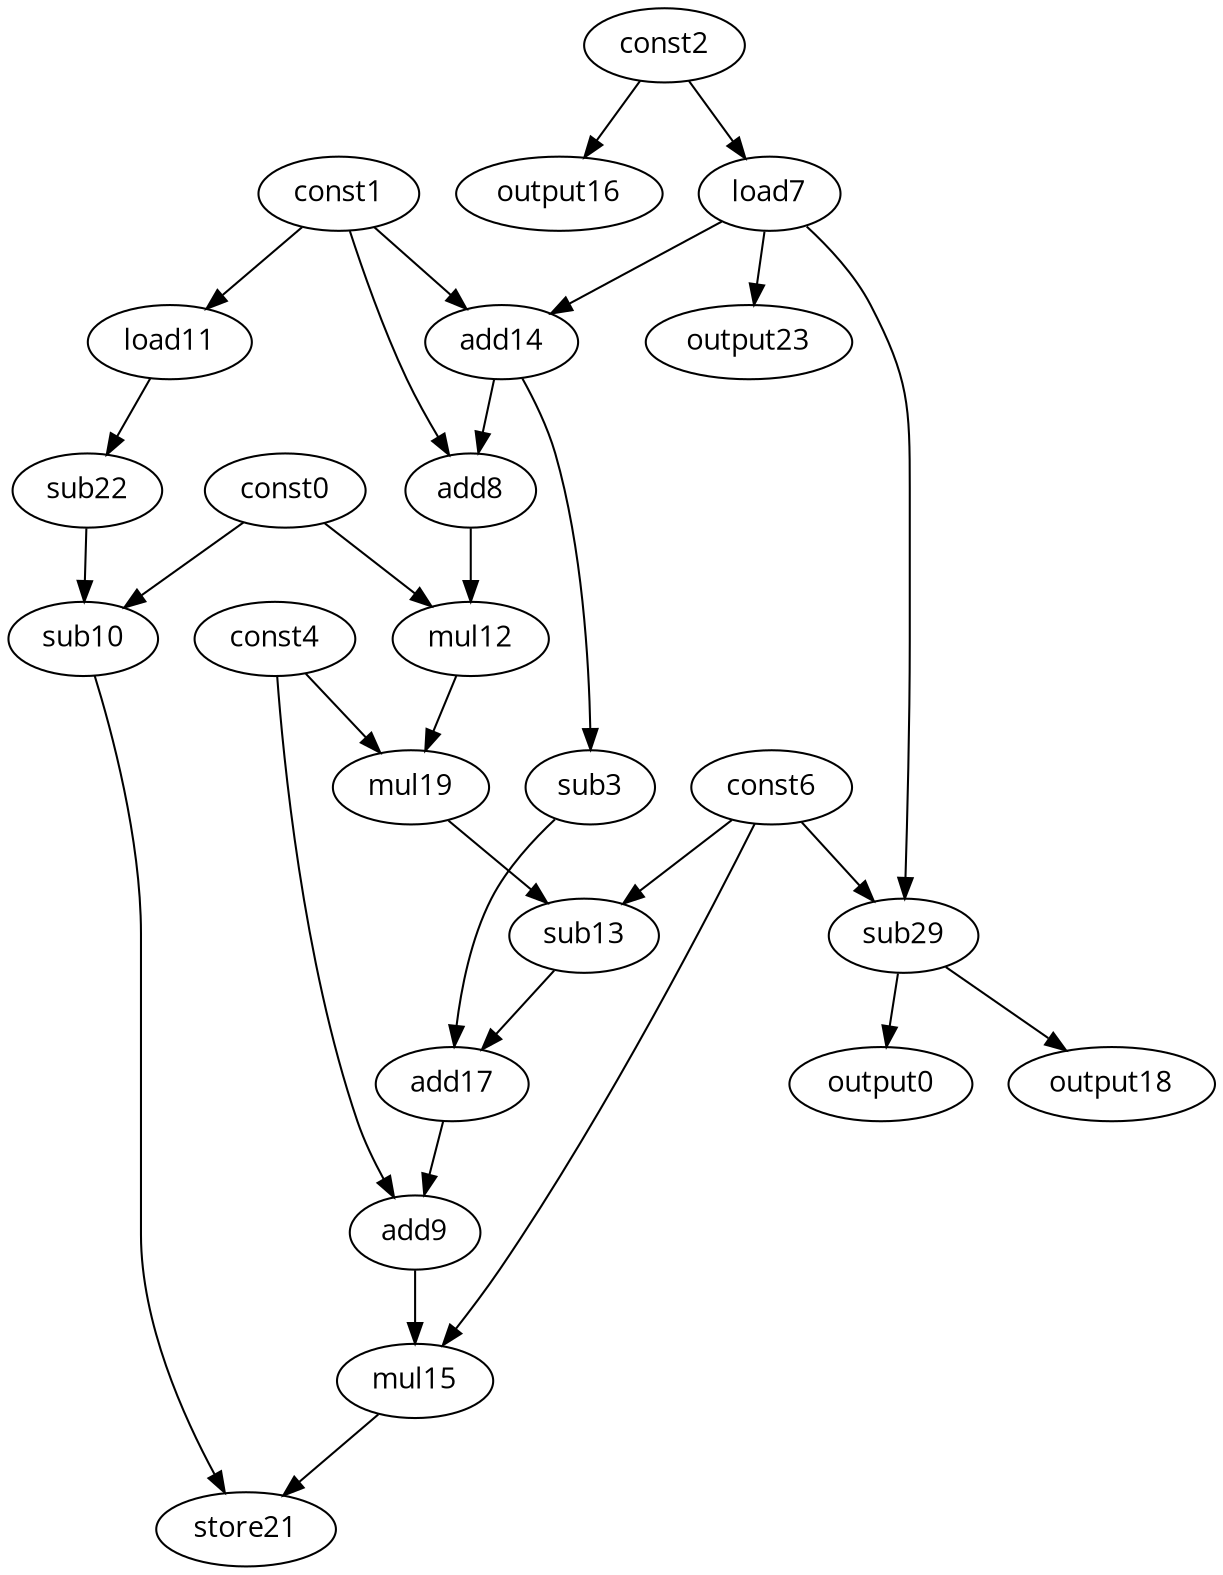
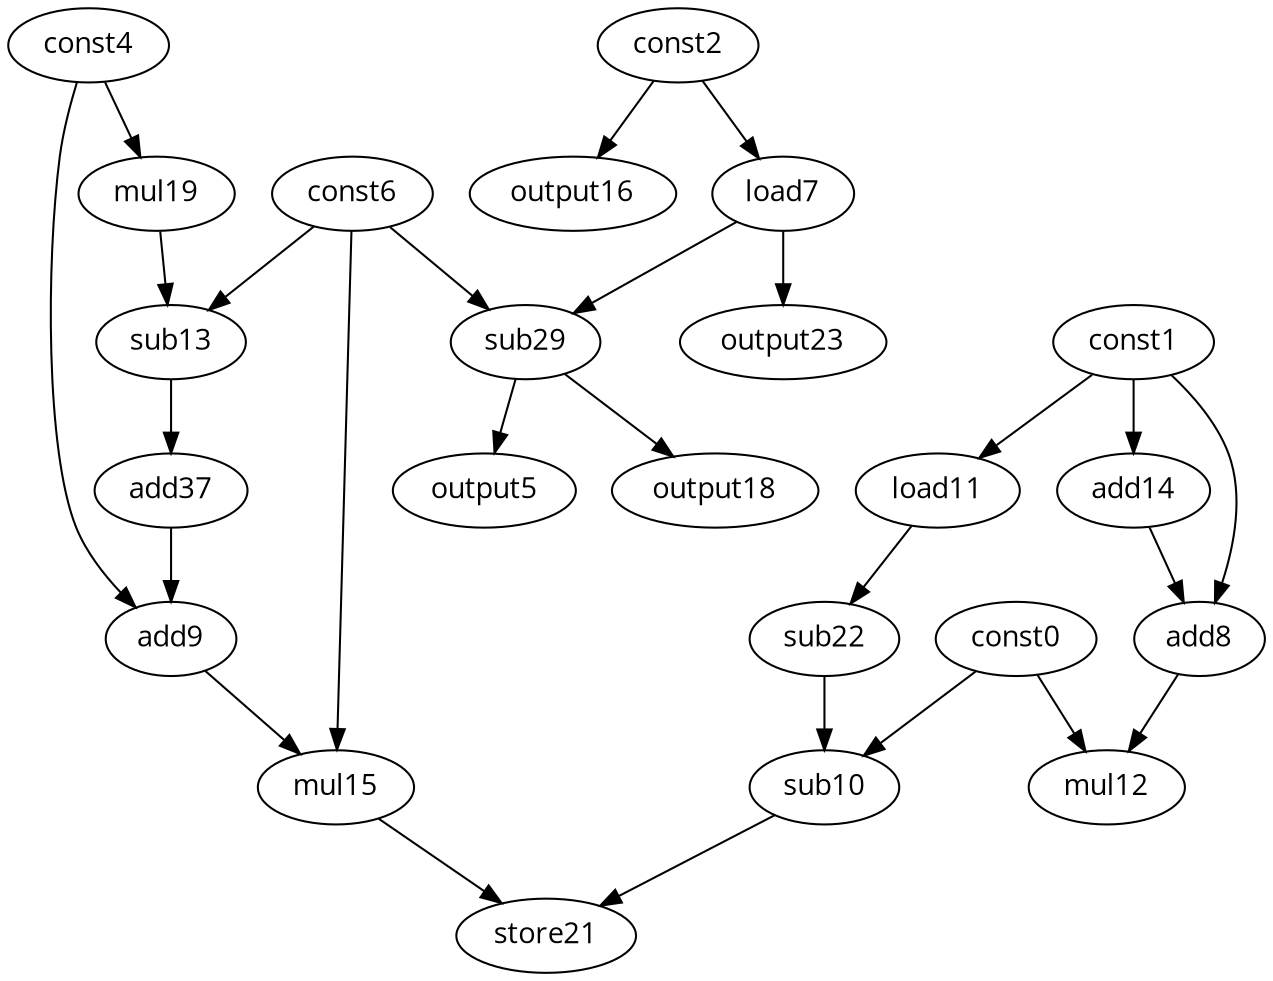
edge "load7" -> "add14": removed
edge "mul12" -> "mul19": removed
node "sub3": removed
node "add17": label "add17" -> "add37"
node "output0": label "output0" -> "output5"
